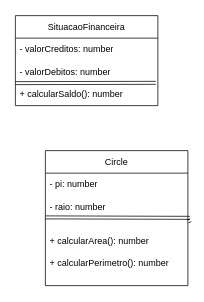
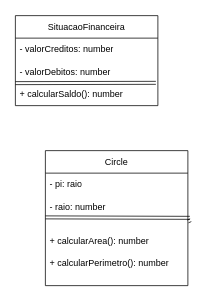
node "- pi: number": label "- pi: number" -> "- pi: raio"
